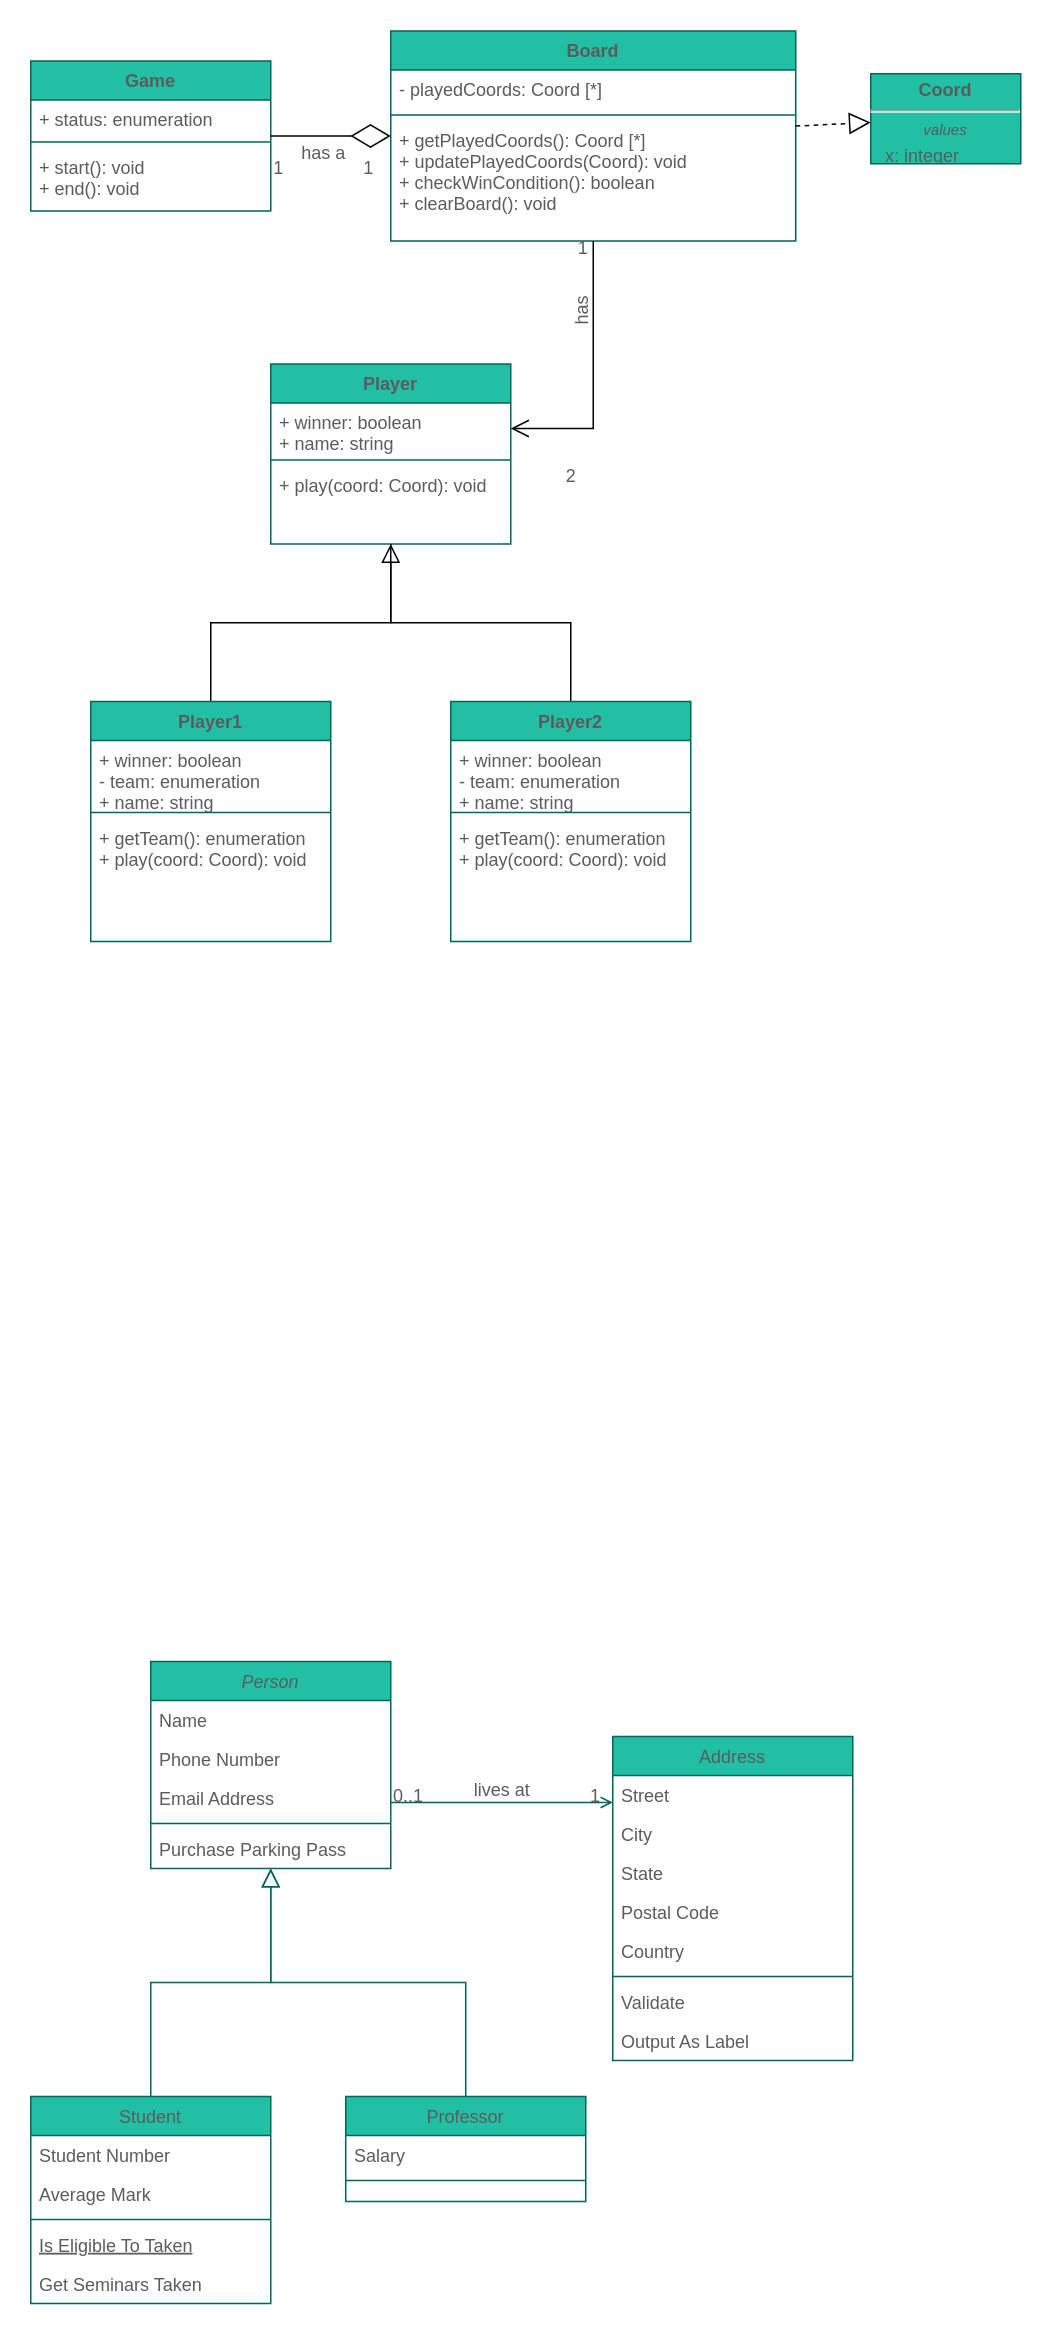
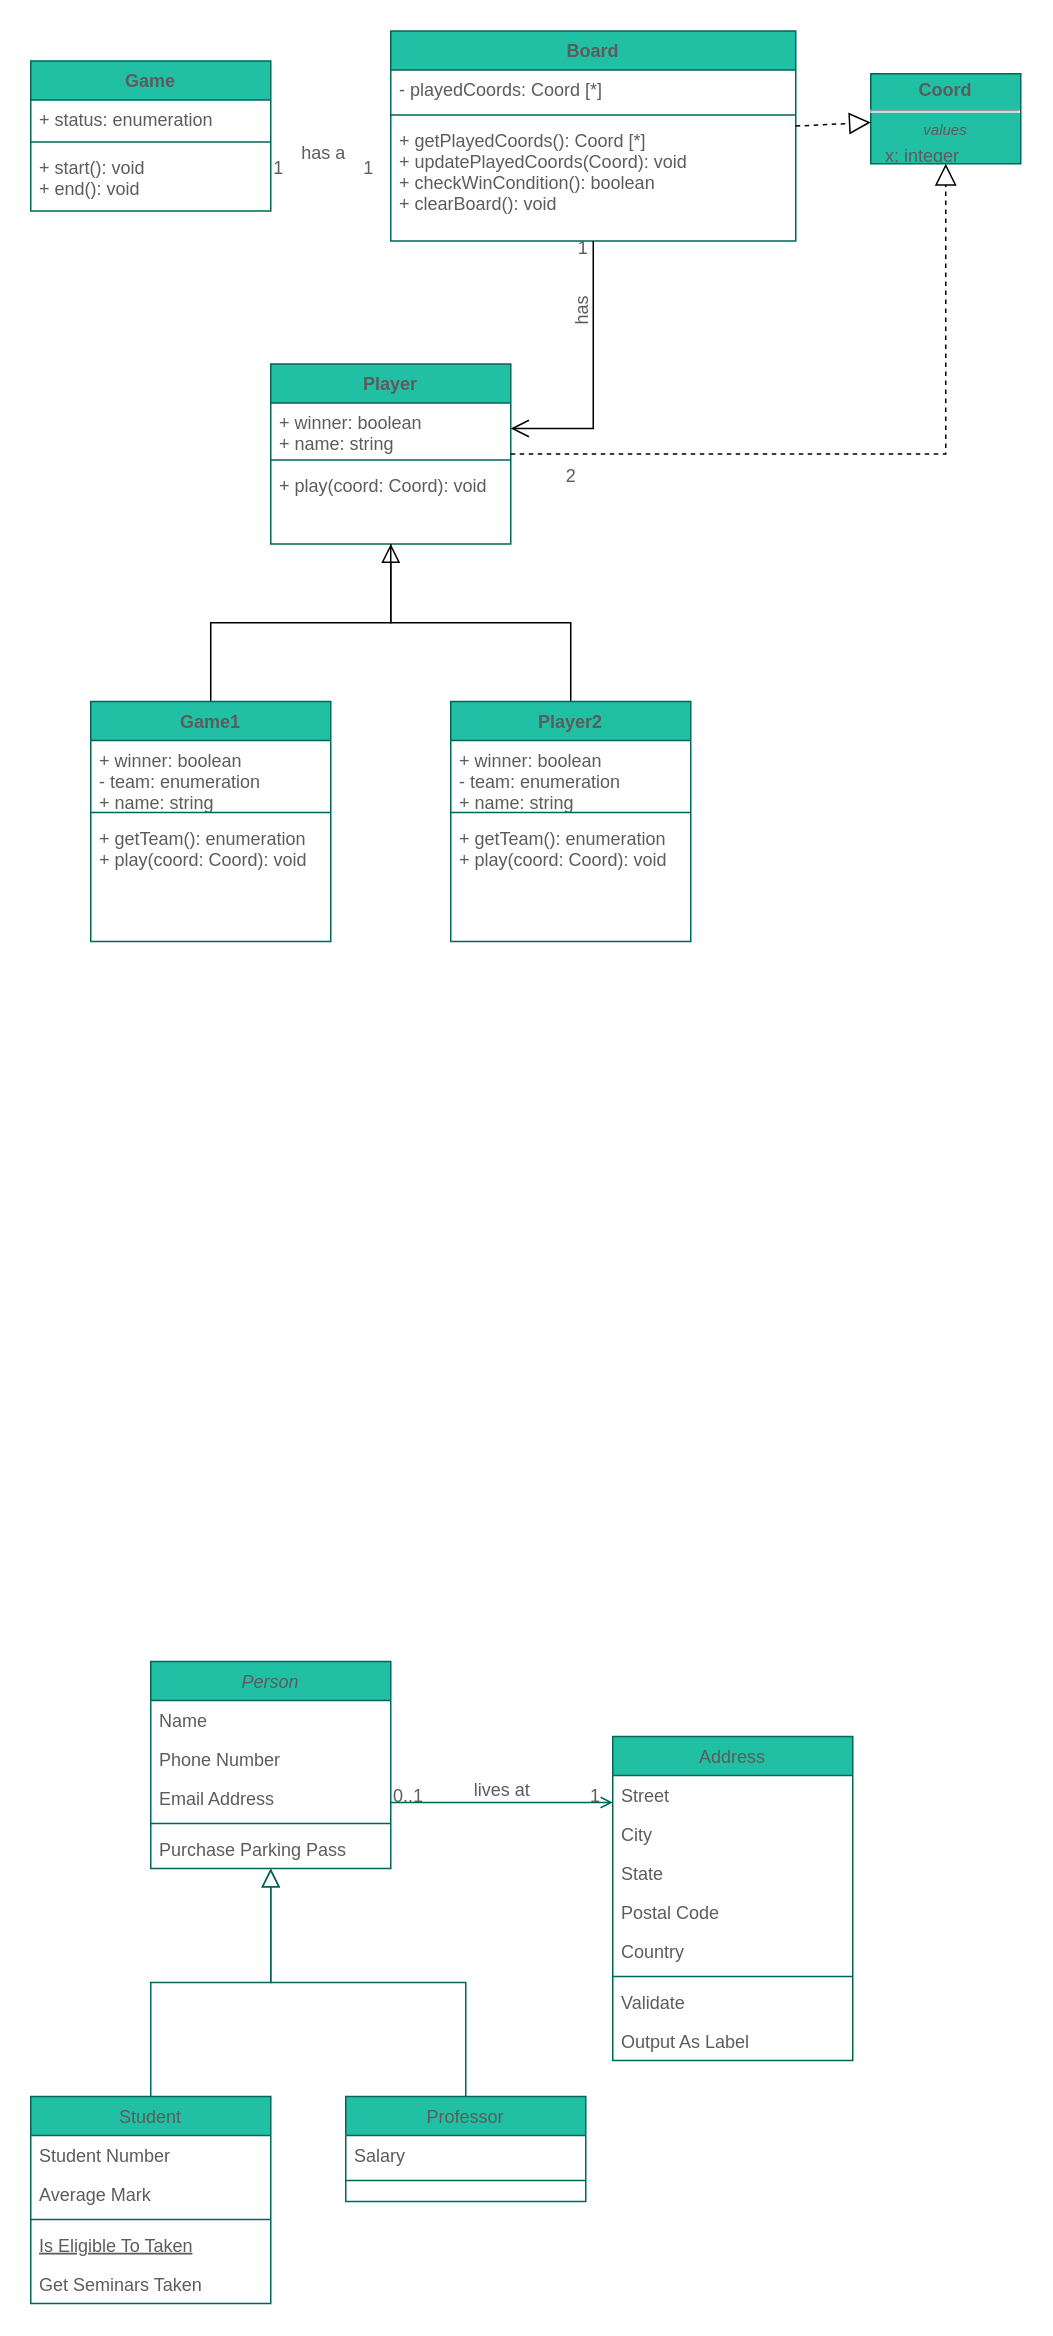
edge "Game" -> "Board": removed
edge "Player" -> "Coord values x: integer y: integer": added
node "Player1": label "Player1" -> "Game1"
